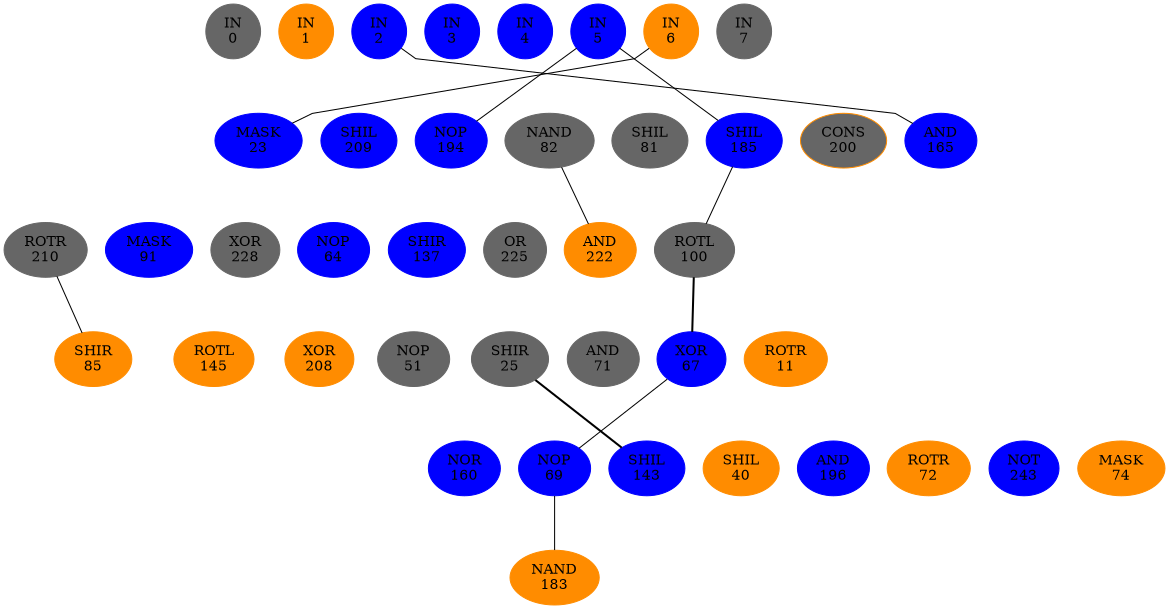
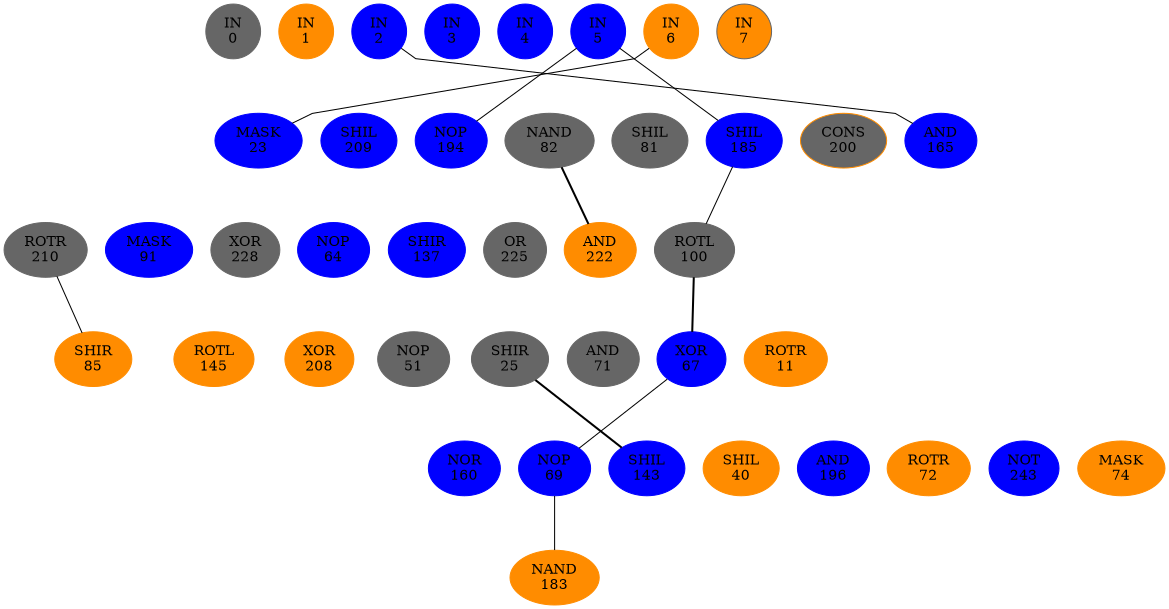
node "IN 7": fillcolor gray40 -> darkorange
edge "NAND 82" -- "AND 222": style solid -> bold
